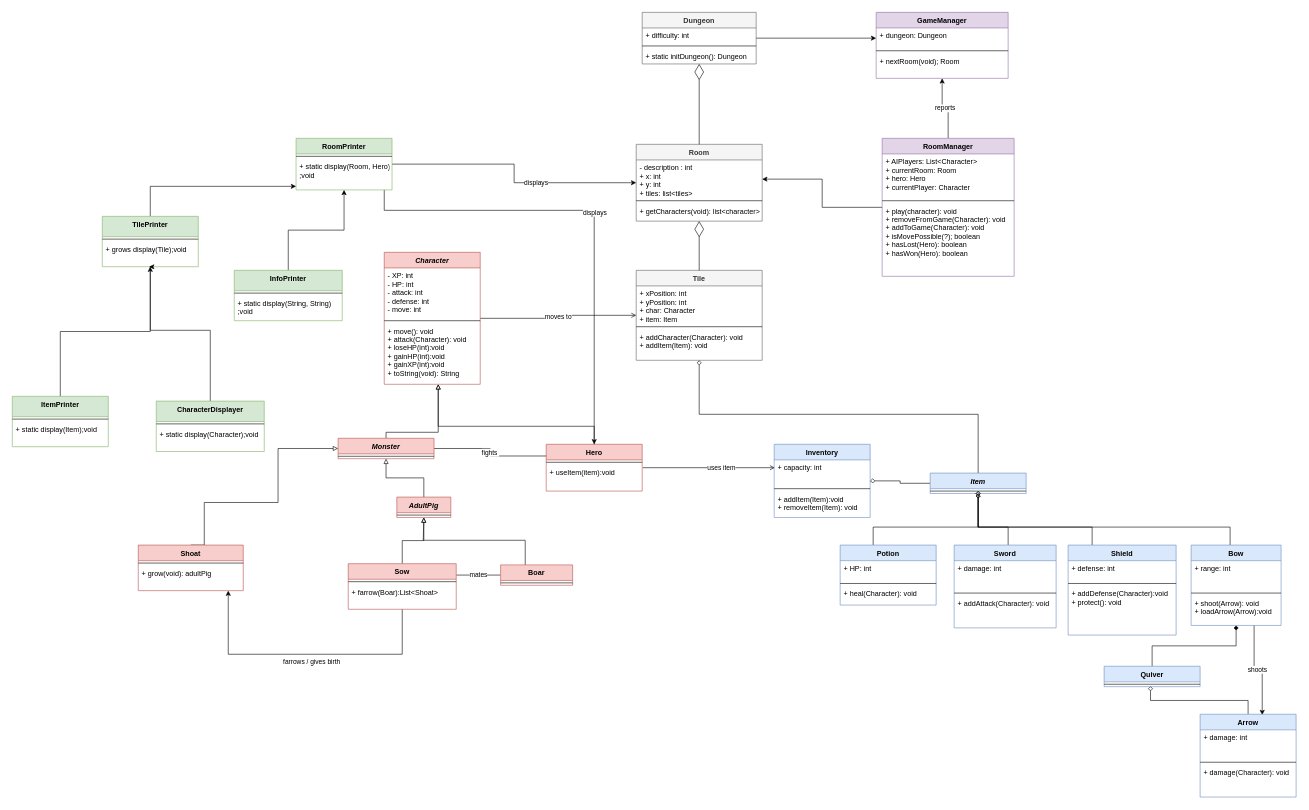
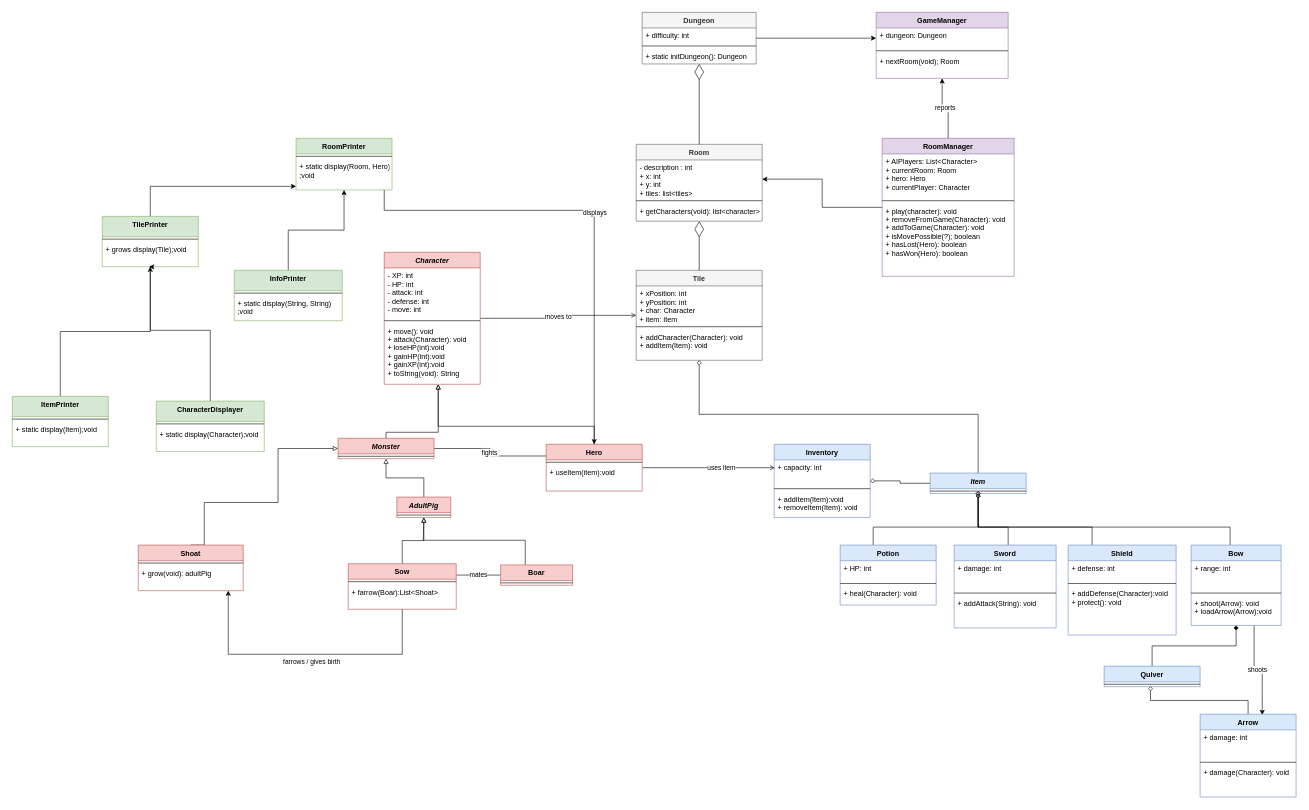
edge "RoomPrinter" -> "Room": removed, label "displays"
node "+ addAttack(Character): void": label "+ addAttack(Character): void" -> "+ addAttack(String): void"
